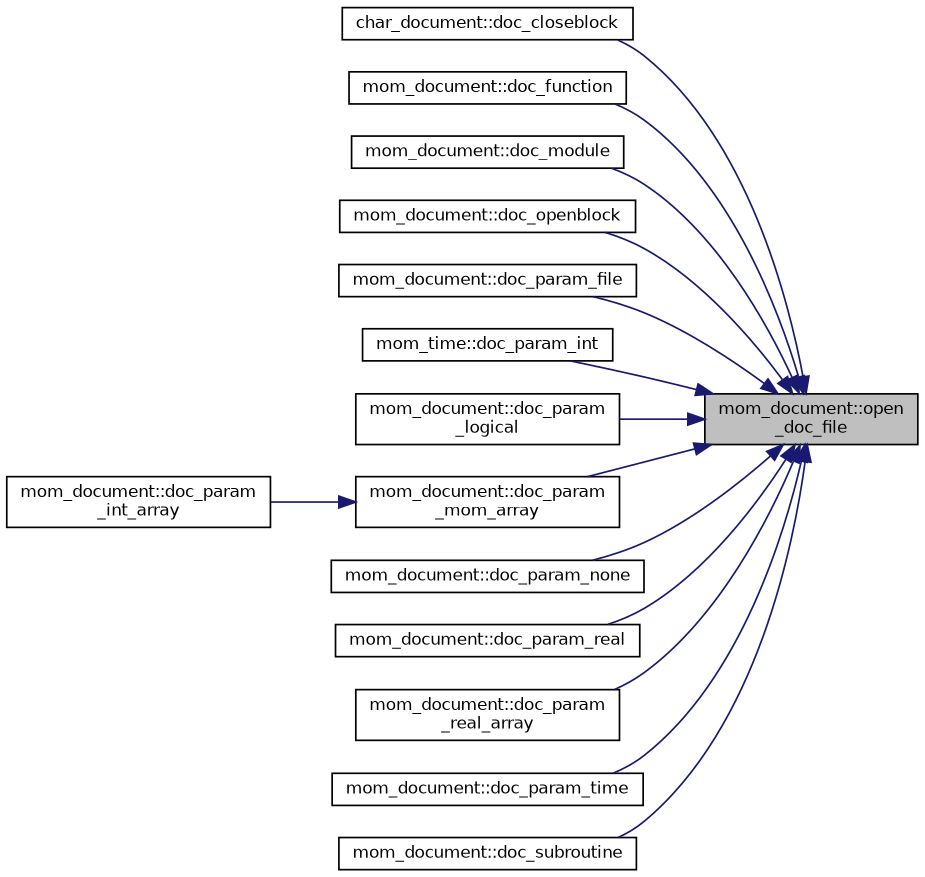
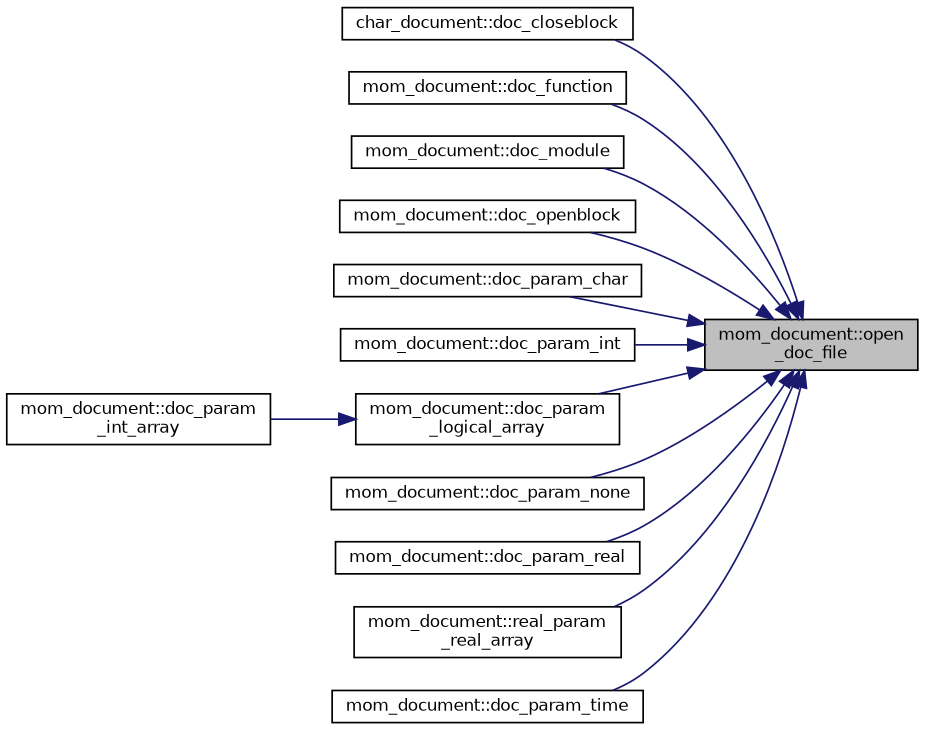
node "mom_document::doc_param_file": label "mom_document::doc_param_file" -> "mom_document::doc_param_char"
node "mom_time::doc_param_int": label "mom_time::doc_param_int" -> "mom_document::doc_param_int"
node "mom_document::doc_param _logical": removed
node "mom_document::doc_param _mom_array": label "mom_document::doc_param _mom_array" -> "mom_document::doc_param _logical_array"
node "mom_document::doc_param _real_array": label "mom_document::doc_param _real_array" -> "mom_document::real_param _real_array"
node "mom_document::doc_subroutine": removed
